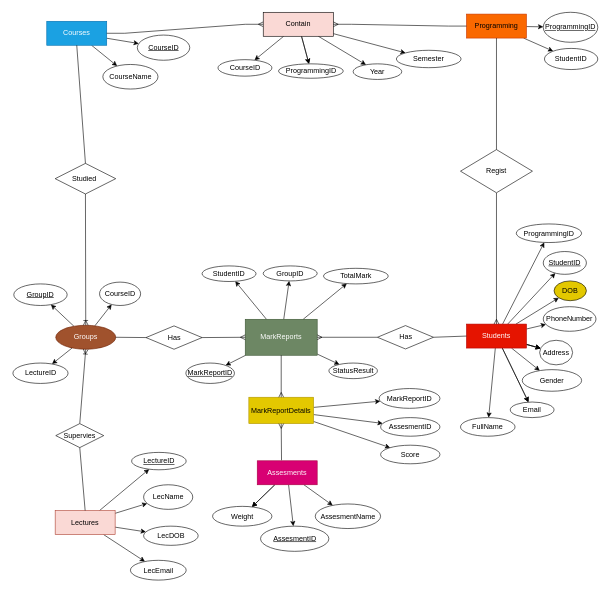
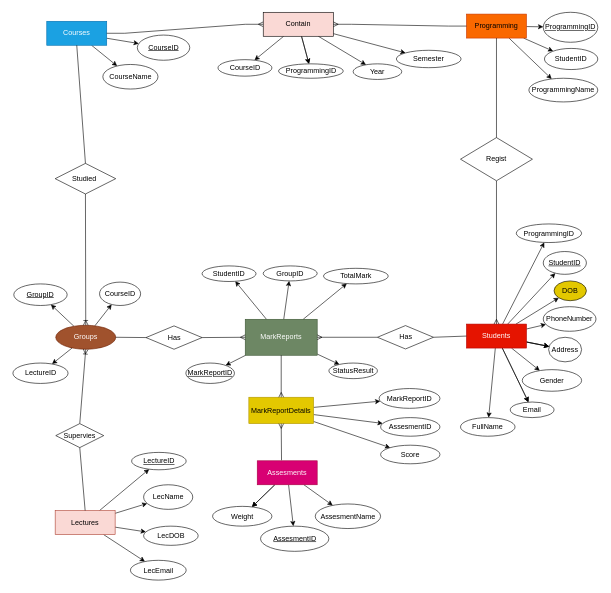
edge "Programming" -> "ProgrammingName": added
node "ProgrammingName": added
node "Regist": moved (497, 171) -> (497, 159)
node "Address": moved (556, 353) -> (565, 350)
